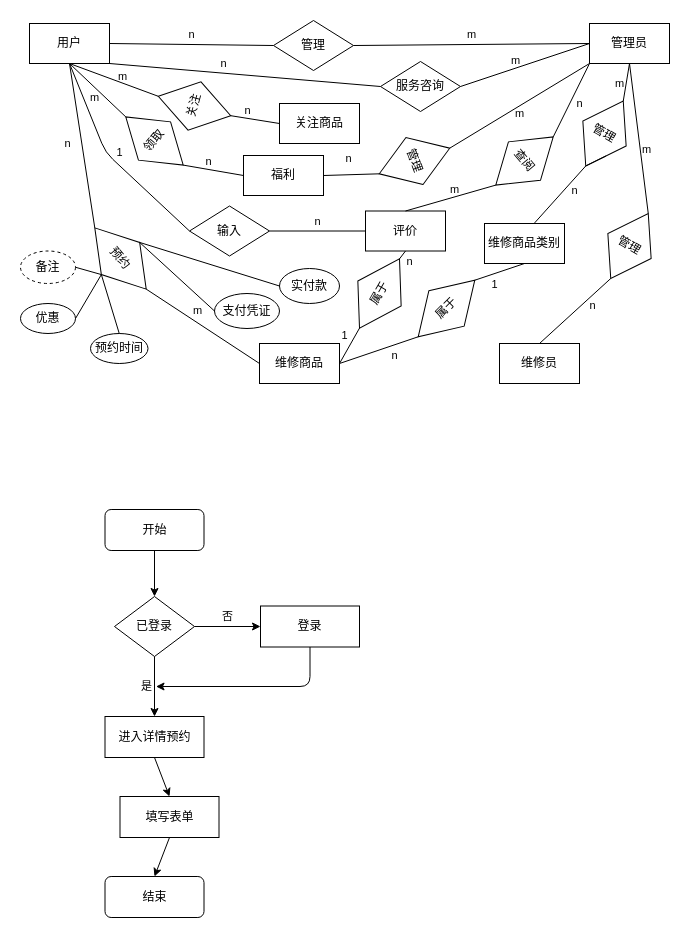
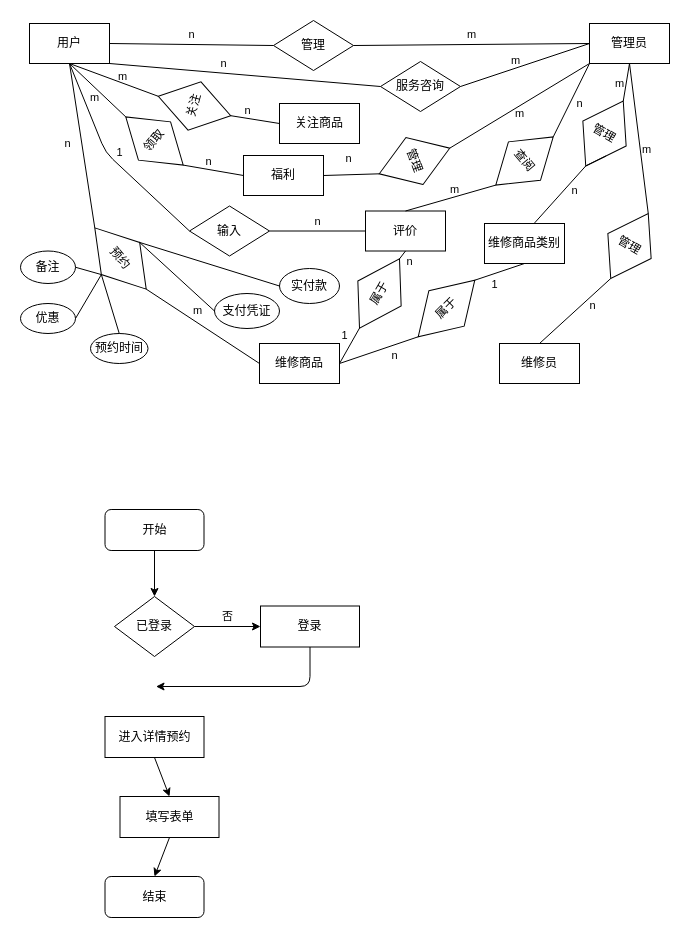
node "备注": style dashed -> solid
edge "已登录" -> "进入详情预约": removed, label "是"
